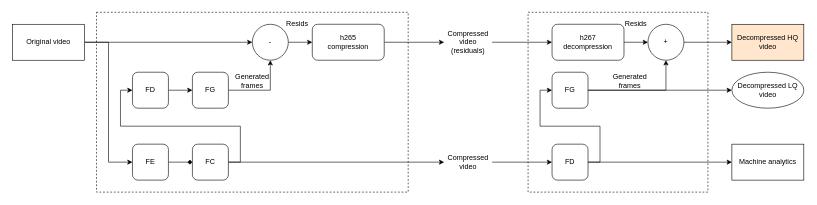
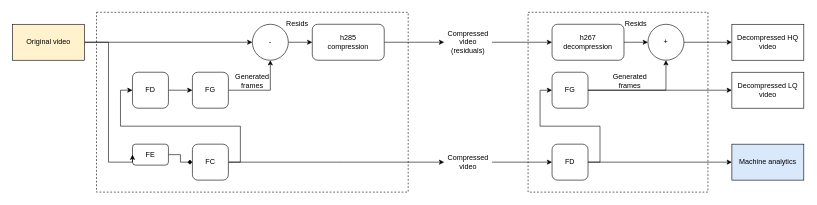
node "Original video": fillcolor #ffffff -> #fff2cc
node "h265 compression": label "h265 compression" -> "h285 compression"
node "Decompressed HQ video": fillcolor #ffe6cc -> #ffffff
node "Decompressed LQ video": shape ellipse -> rectangle
node "FE": size 36x36 -> 36x21
node "Machine analytics": fillcolor #ffffff -> #dae8fc
